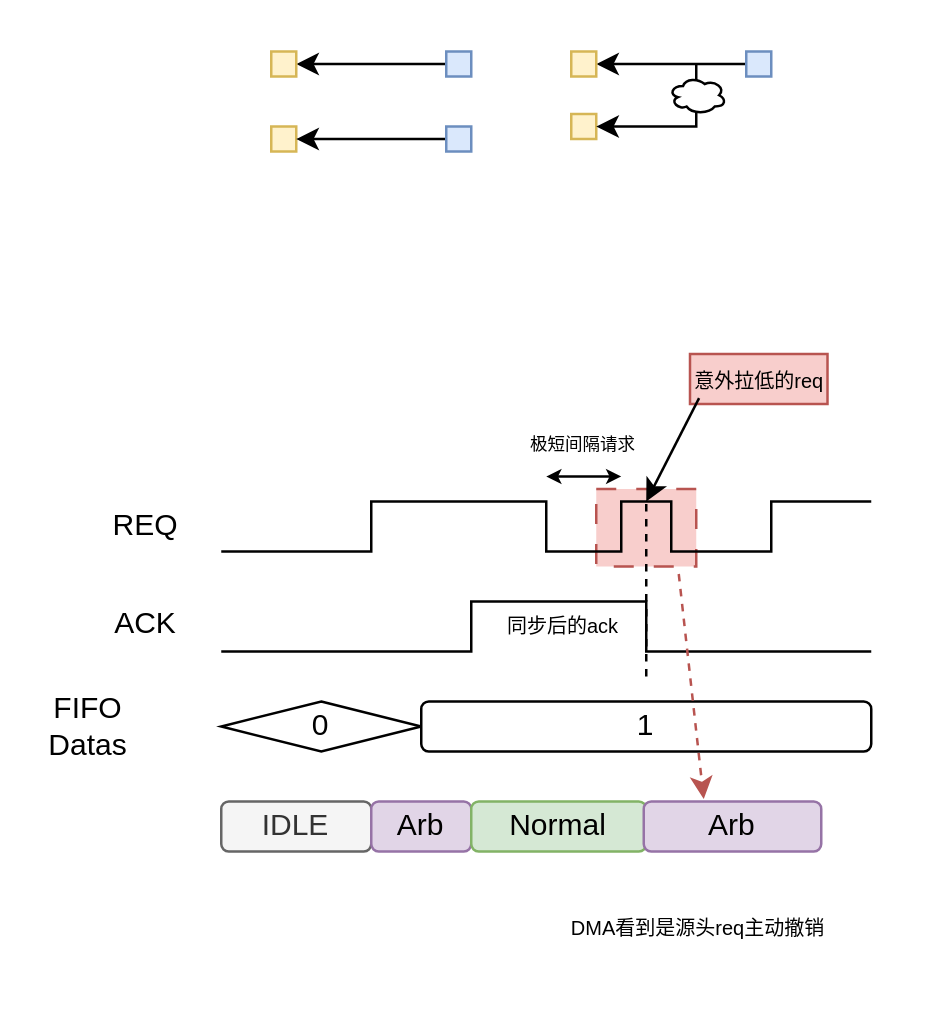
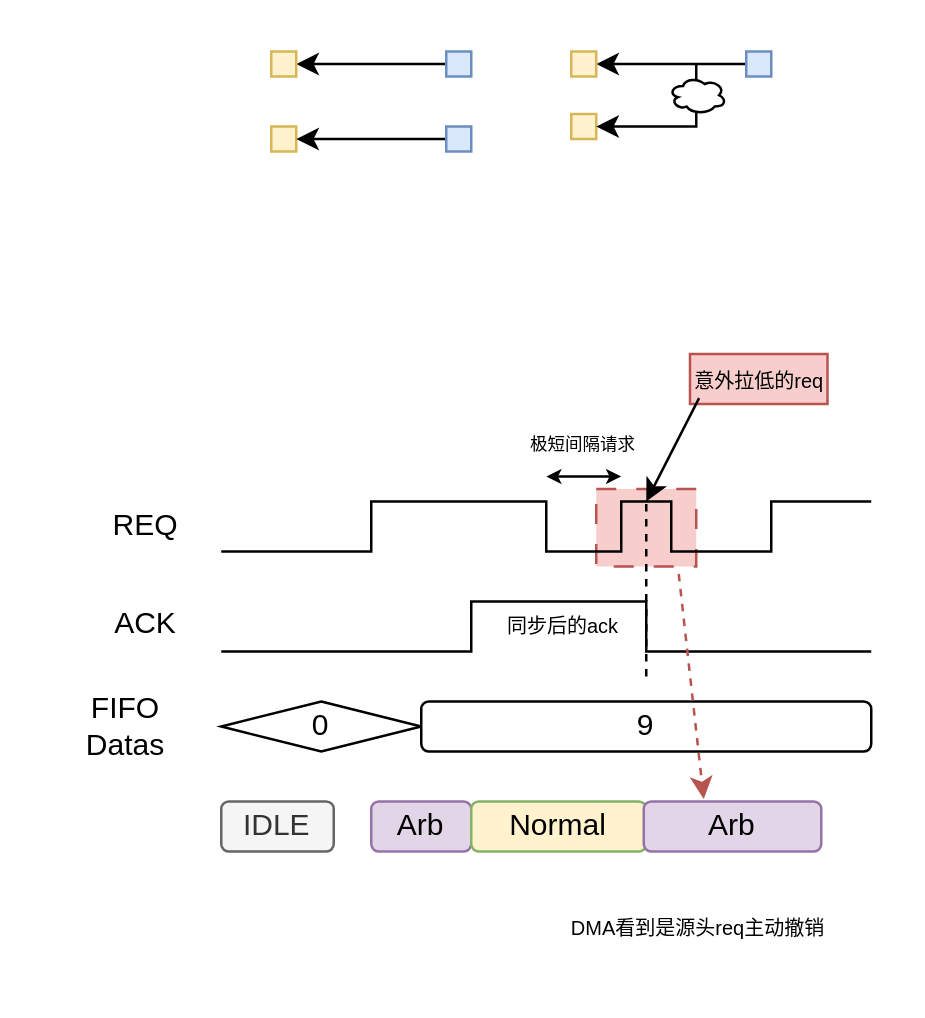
node "FIFO Datas": moved (89, 726) -> (126, 726)
node "1": label "1" -> "9"
node "IDLE": size 150x50 -> 113x50
node "Normal": fillcolor #d5e8d4 -> #fff2cc
